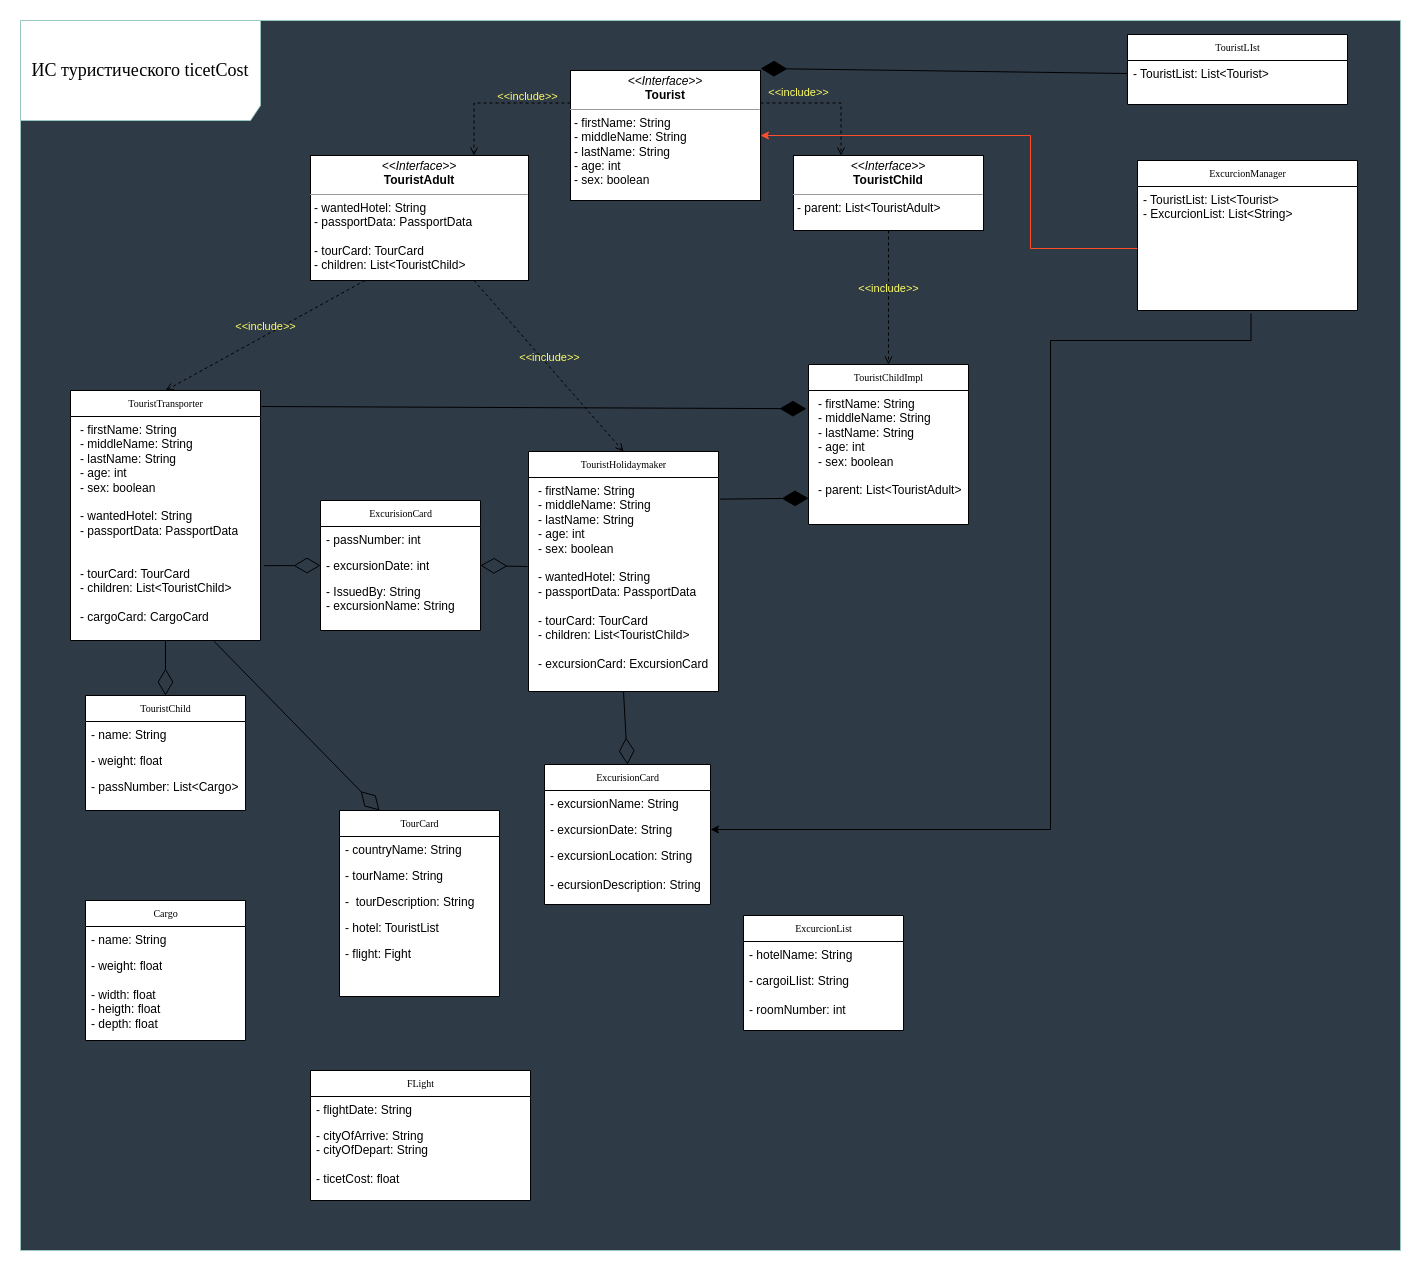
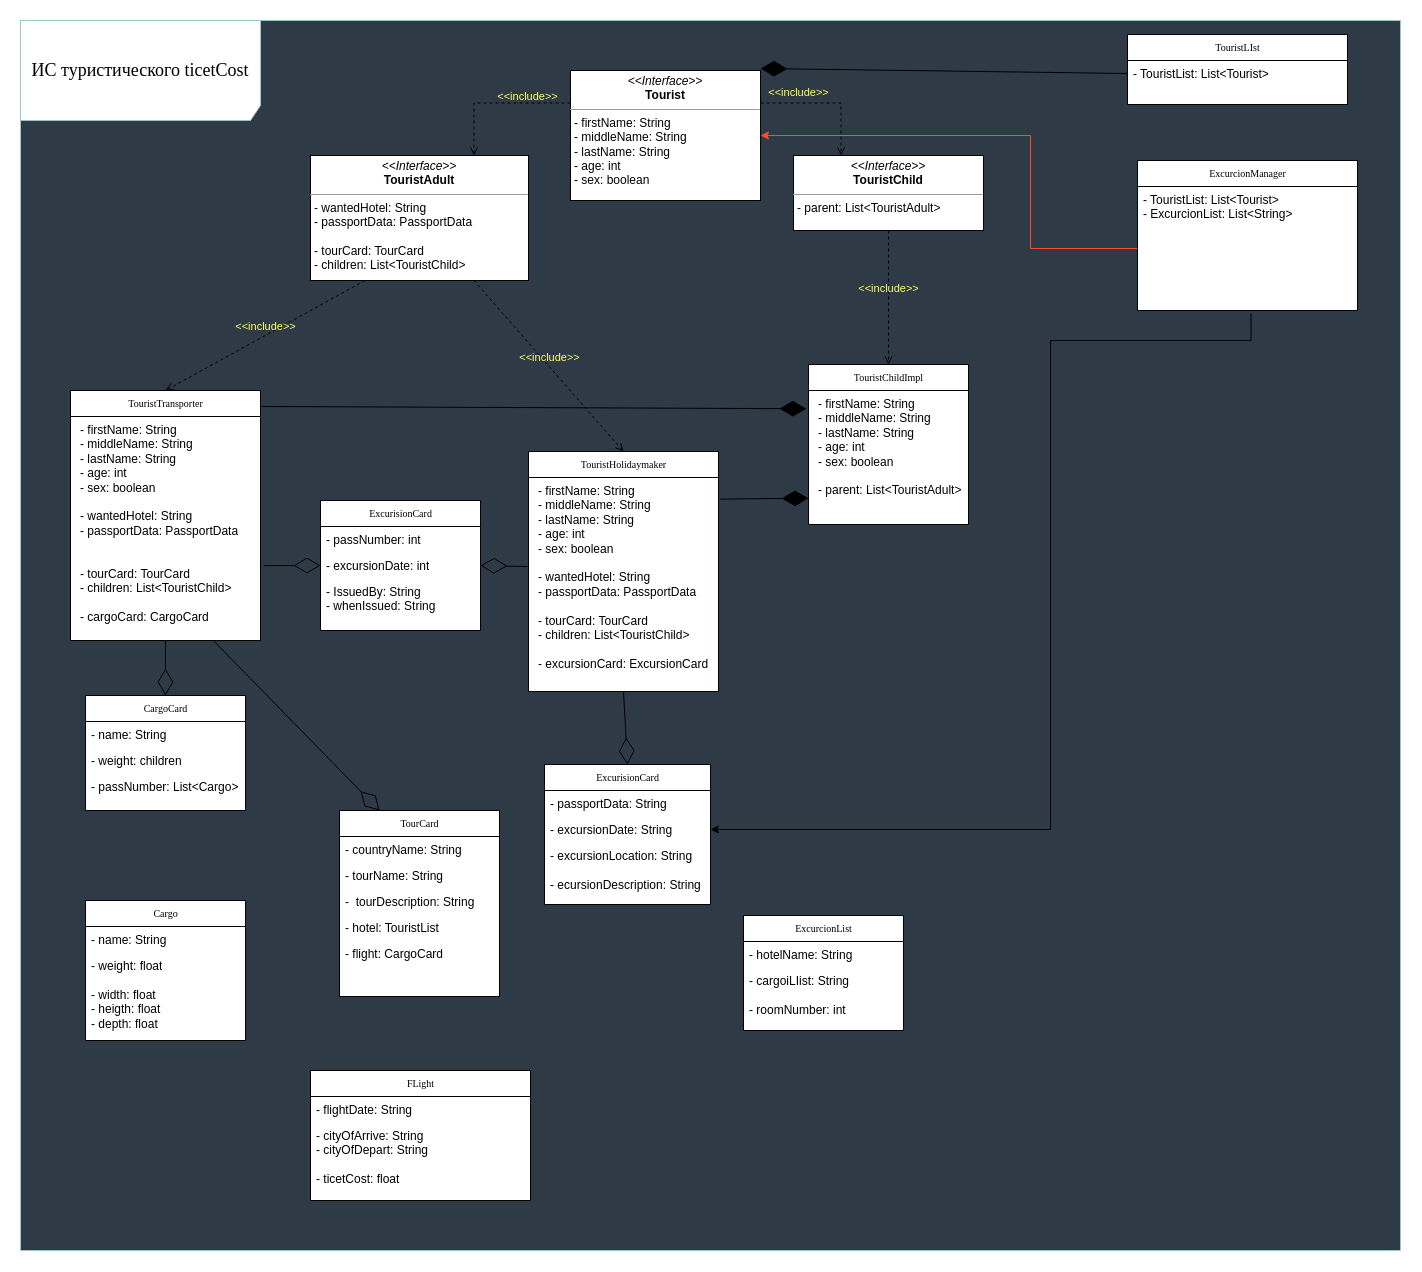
node "- IssuedBy: String - excursionName: String": label "- IssuedBy: String - excursionName: String" -> "- IssuedBy: String - whenIssued: String"
node "TouristChild": label "TouristChild" -> "CargoCard"
node "- weight: float": label "- weight: float" -> "- weight: children"
node "- excursionName: String": label "- excursionName: String" -> "- passportData: String"
node "- flight: Fight": label "- flight: Fight" -> "- flight: CargoCard"
